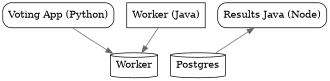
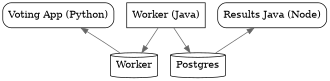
edge "Worker (Java)" -> "Postgres": added
edge "Voting App (Python)" -> "Worker": reversed
